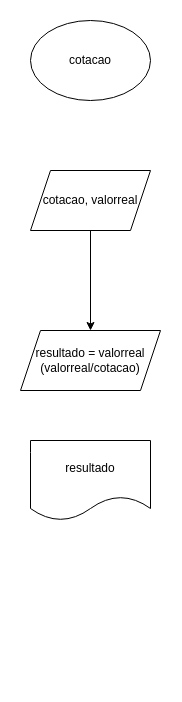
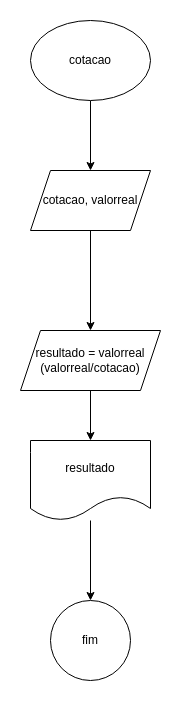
edge "cotacao" -> "cotacao, valorreal": added
edge "resultado = valorreal (valorreal/cotacao)" -> "resultado": added
edge "resultado" -> "fim": added
node "fim": added
